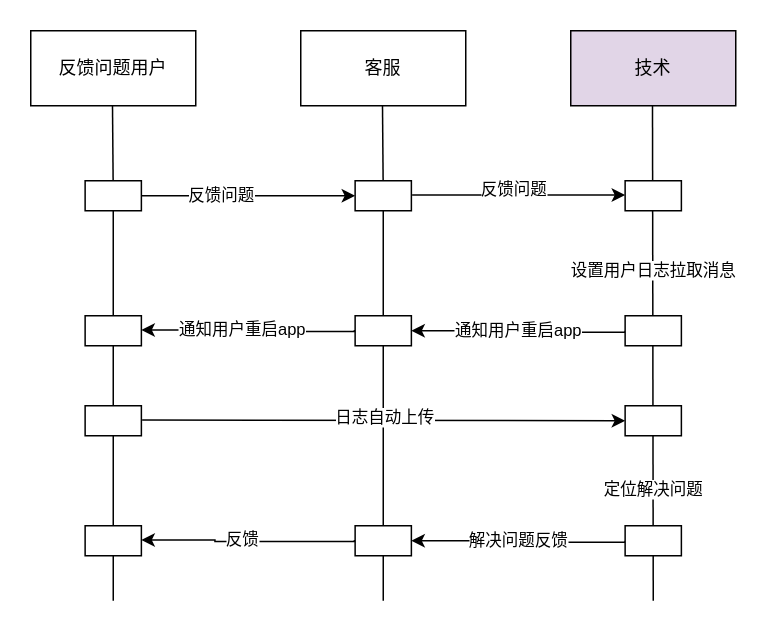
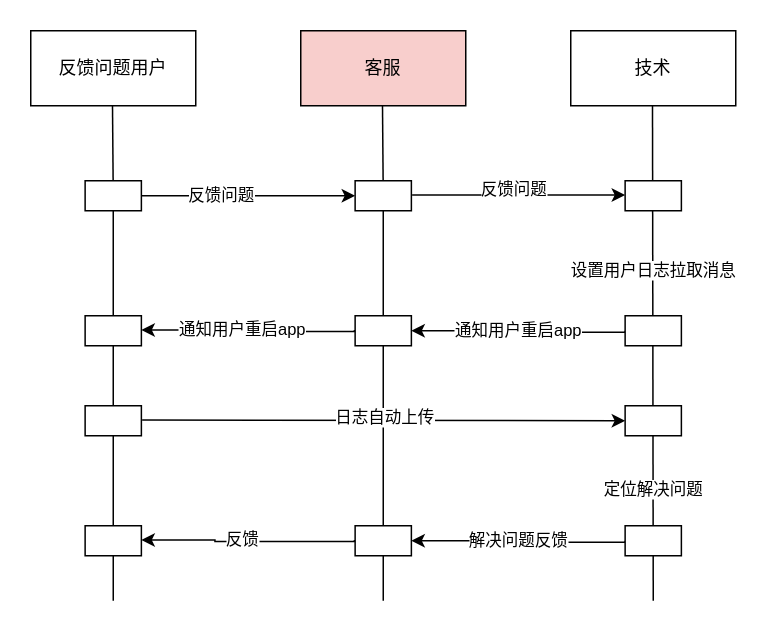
node "客服": fillcolor #ffffff -> #f8cecc
node "技术": fillcolor #e1d5e7 -> #ffffff
